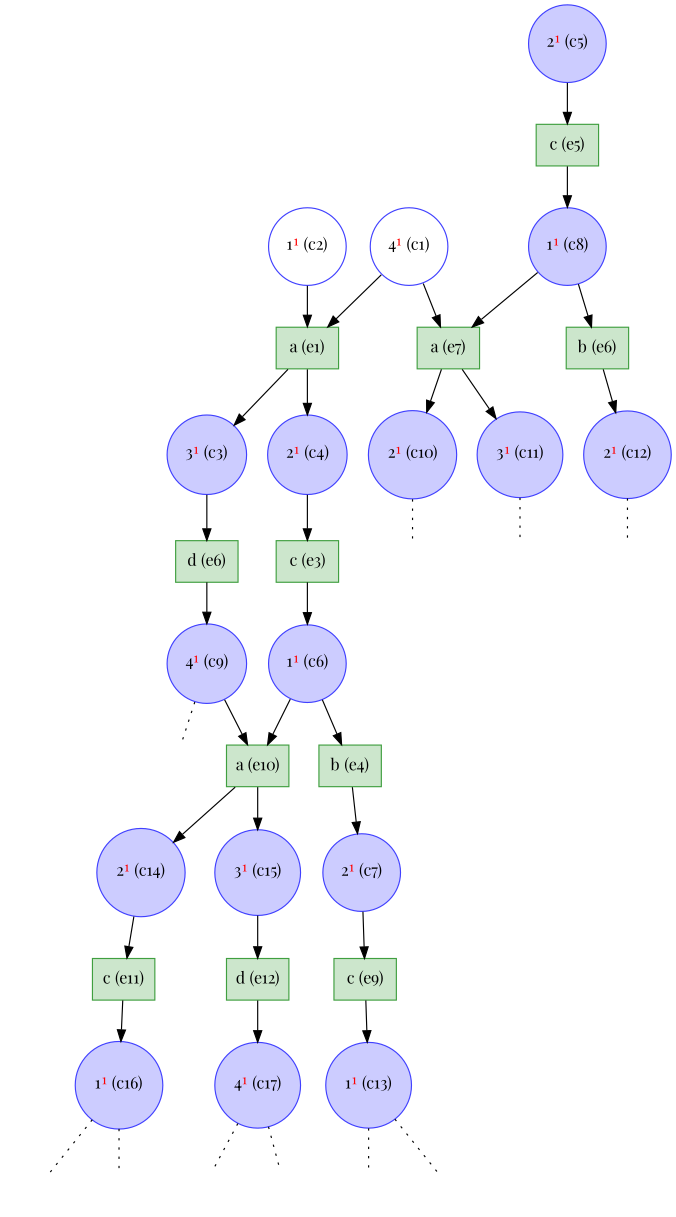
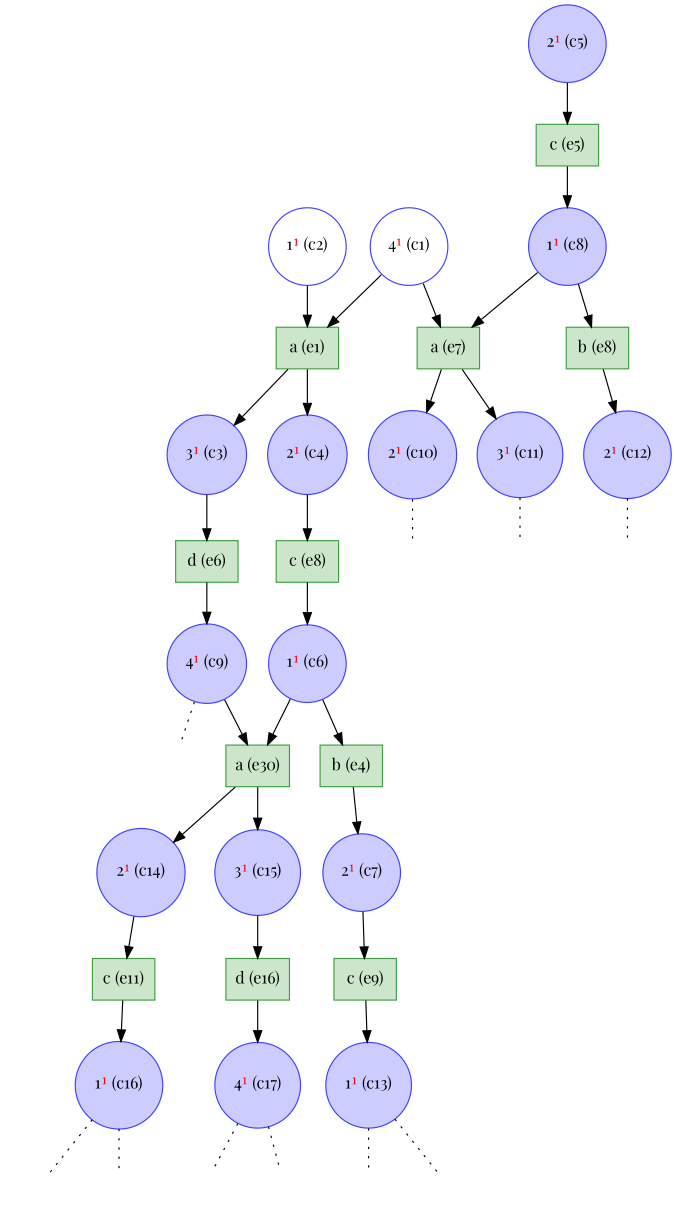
node "b (e6)": label "b (e6)" -> "b (e8)"
node "c (e3)": label "c (e3)" -> "c (e8)"
node "a (e10)": label "a (e10)" -> "a (e30)"
node "d (e12)": label "d (e12)" -> "d (e16)"
